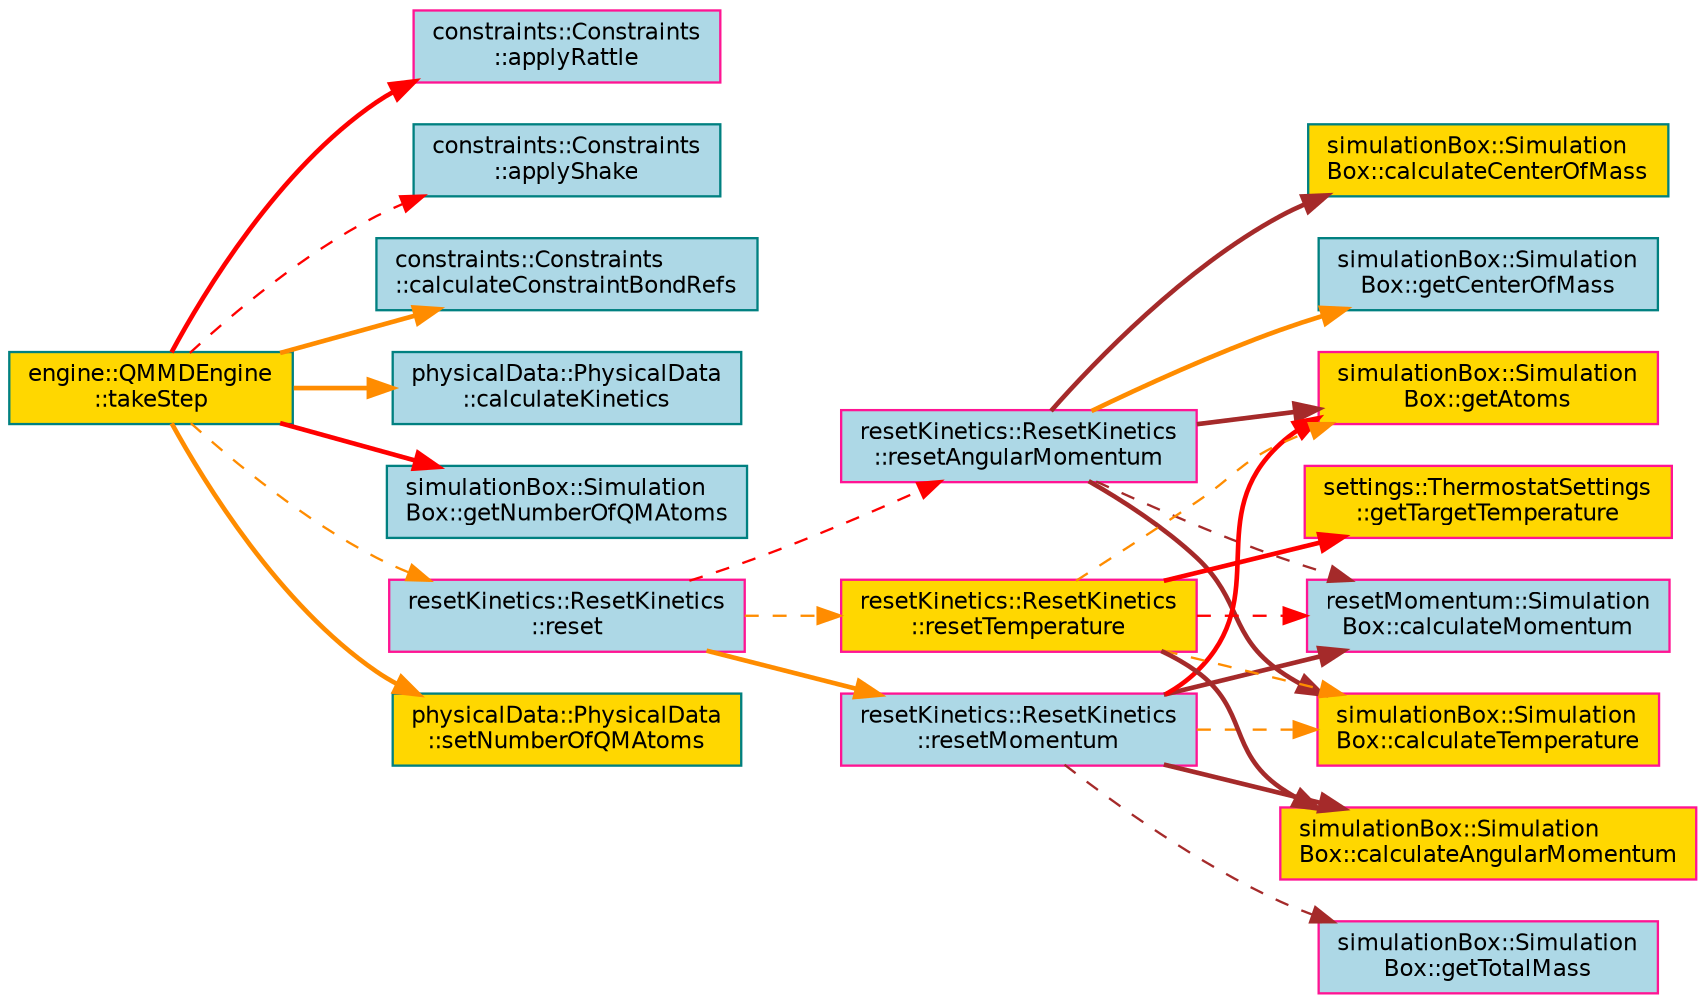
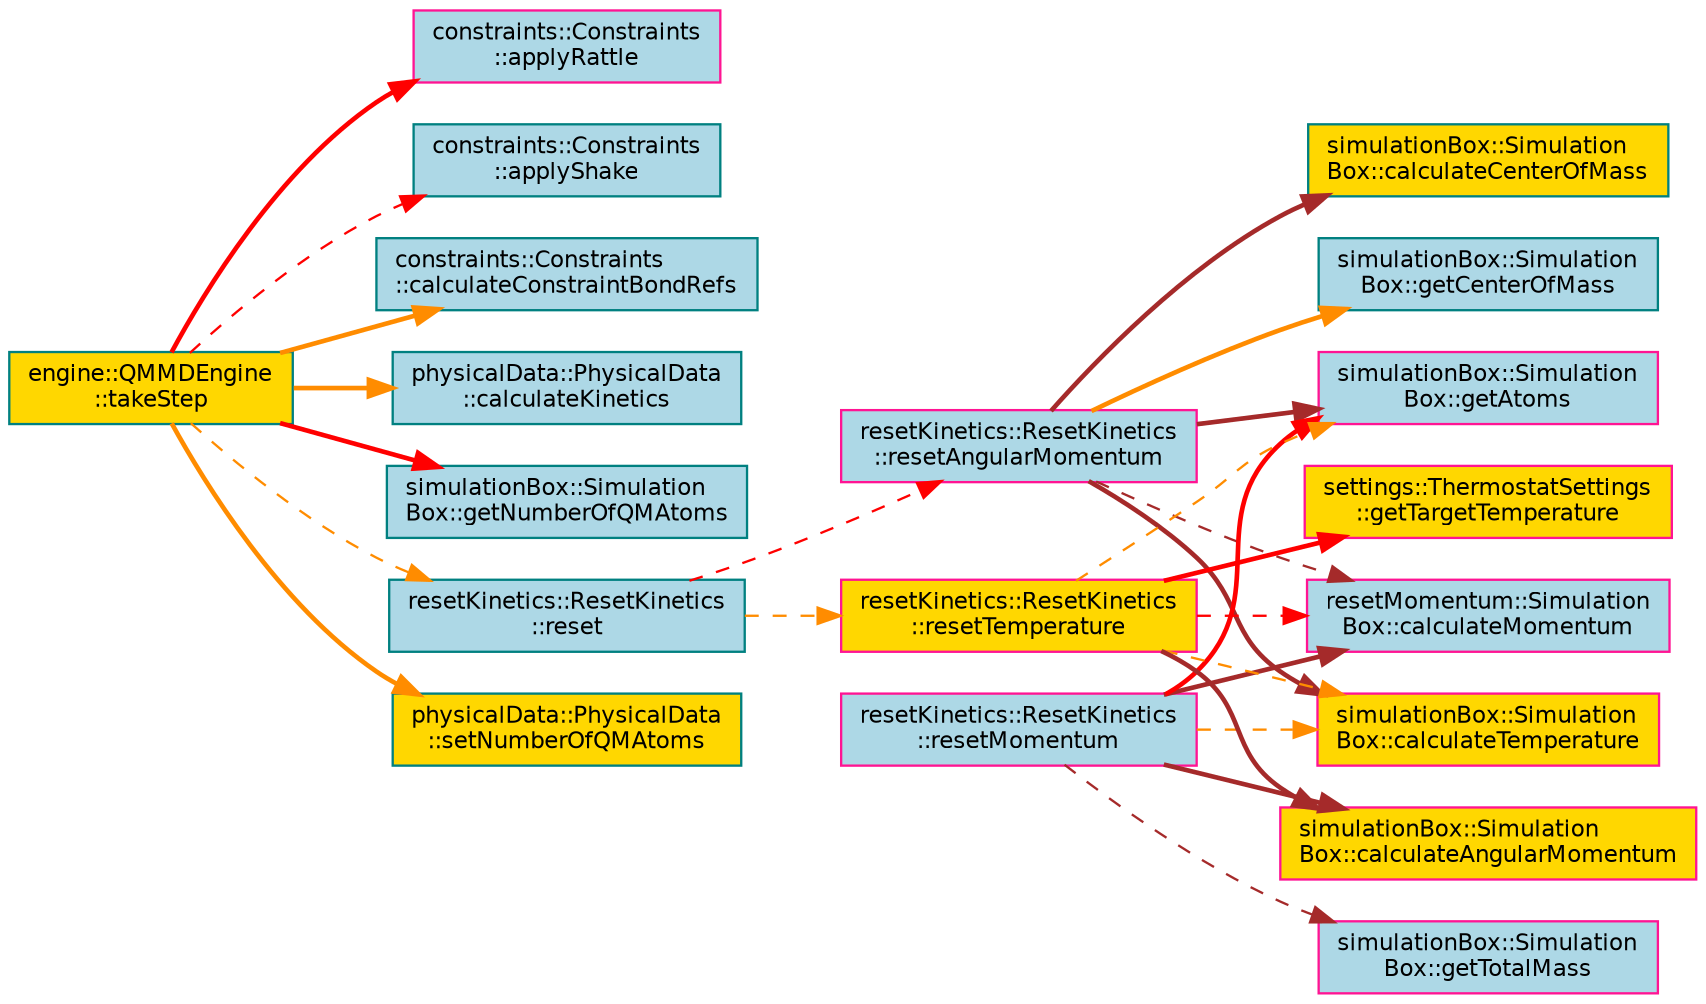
node "simulationBox::Simulation Box::getAtoms": fillcolor gold -> lightblue
node "resetKinetics::ResetKinetics ::reset": color deeppink -> teal
edge "resetKinetics::ResetKinetics ::reset" -> "resetKinetics::ResetKinetics ::resetMomentum": removed
